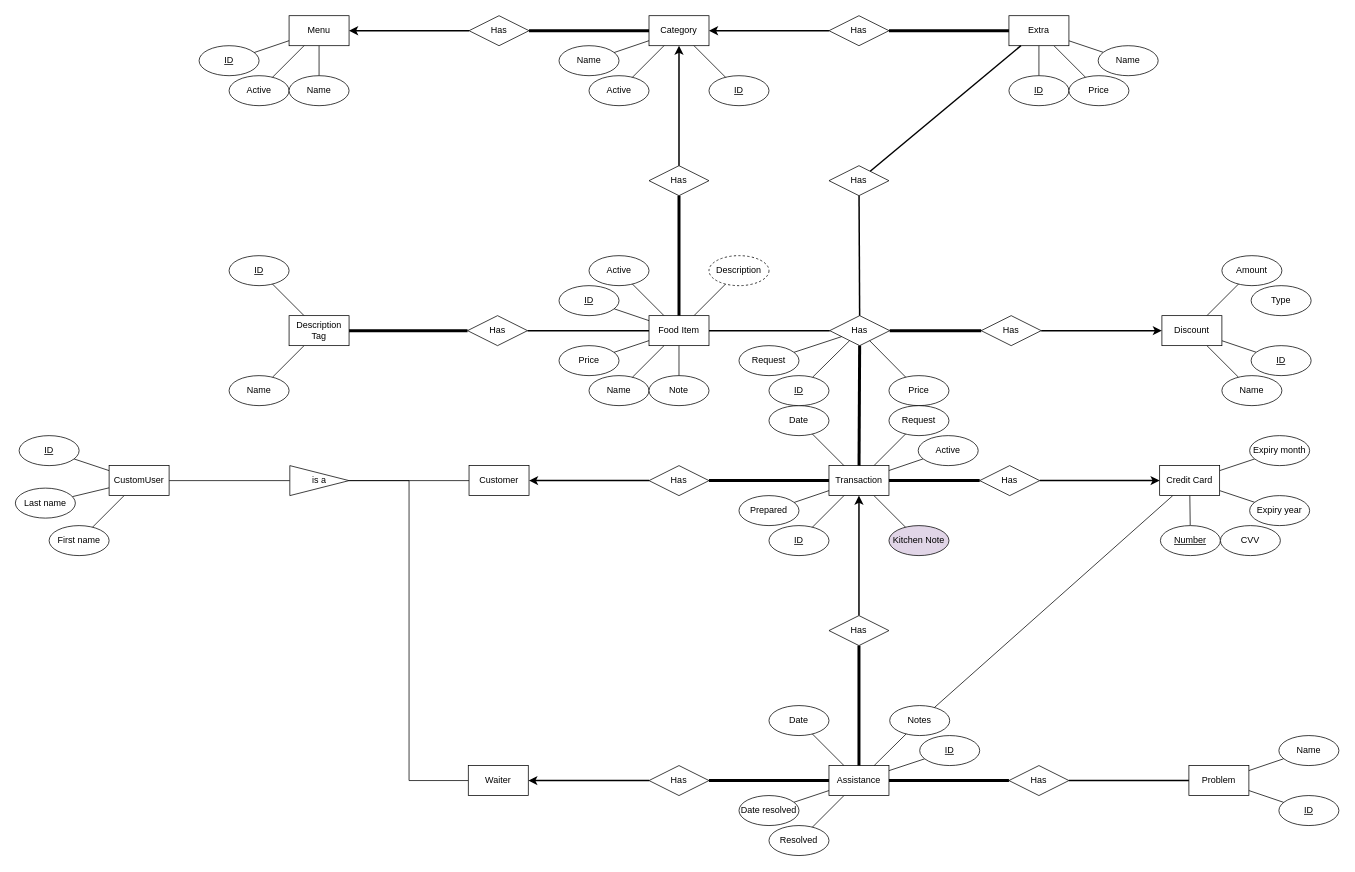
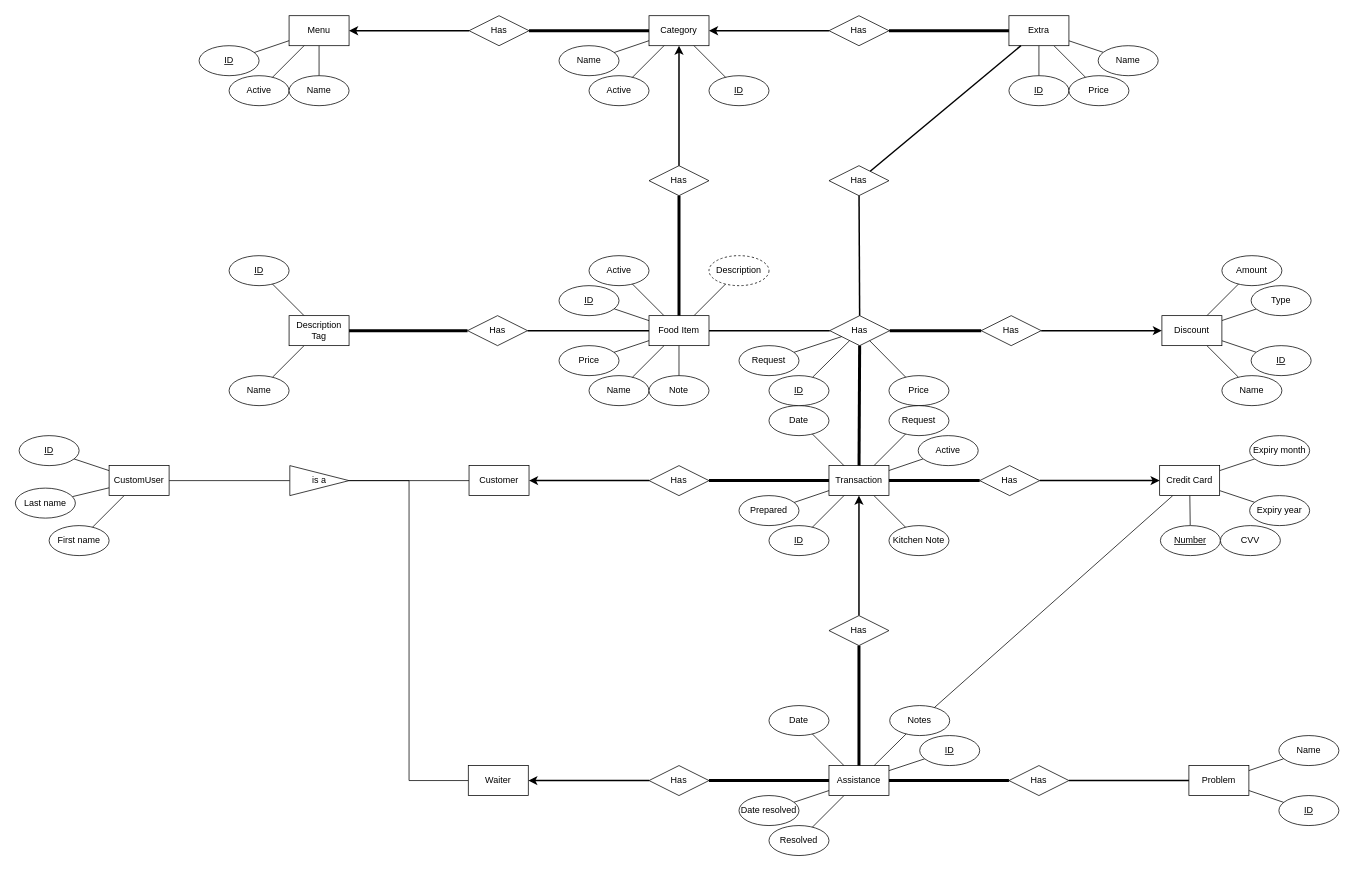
edge "Type" -- "Discount": added
node "Kitchen Note": fillcolor #e1d5e7 -> #ffffff
